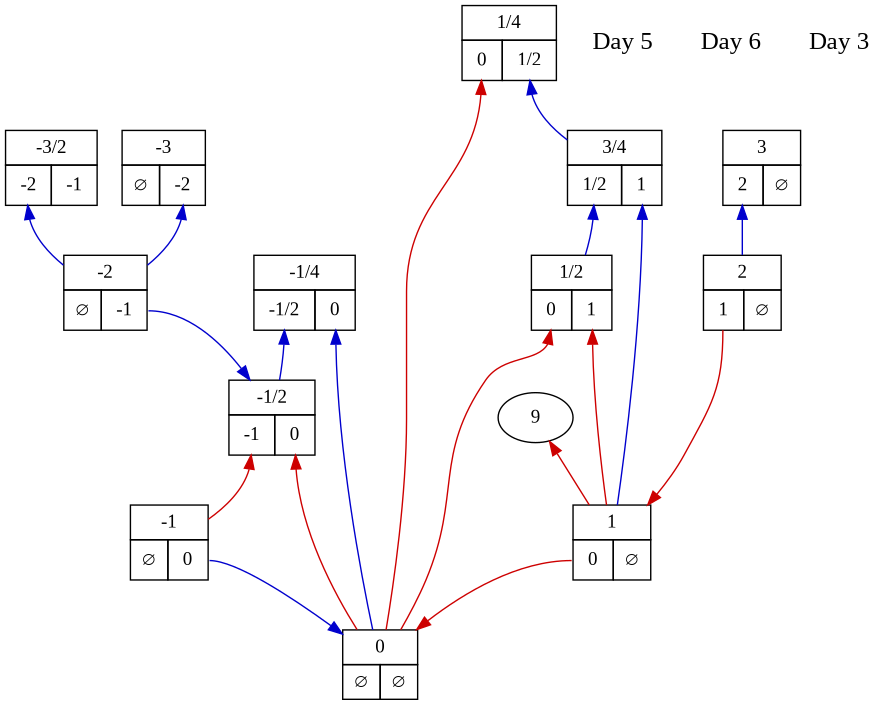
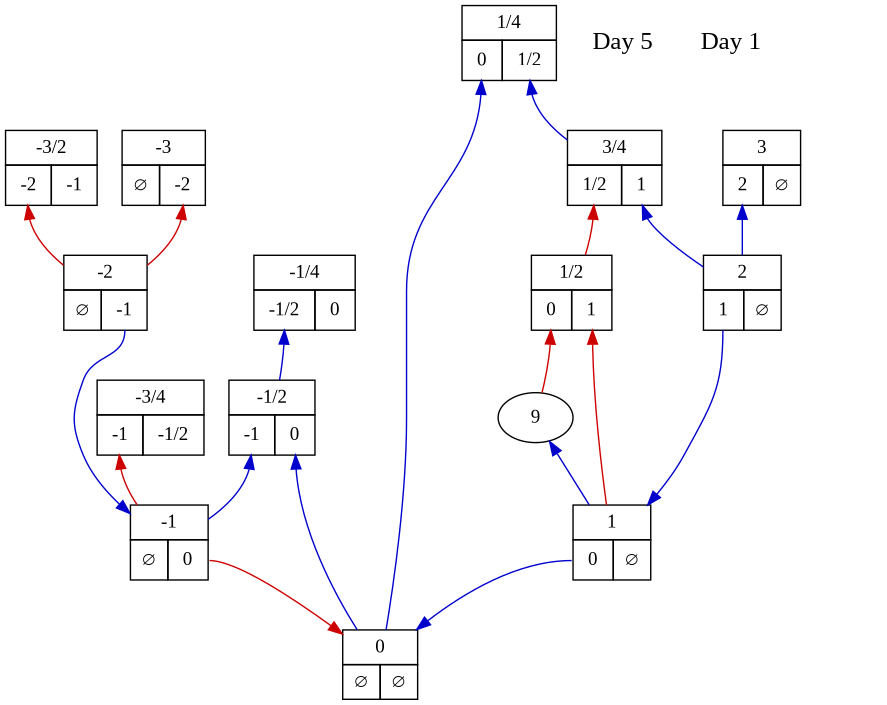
node "Day 6": label "Day 6" -> "Day 1"
node "Day 3": removed
edge "1/2" -> "3/4": color blue3 -> red3
edge "-2" -> "-3/2": color blue3 -> red3
edge "-2" -> "-3": color blue3 -> red3
edge "-2" -> "-1/2": now "-2" -> "-1"
edge "0" -> "1/4": color red3 -> blue3
edge "1" -> "3/4": now "2" -> "3/4"
node "-3/4": added
edge "2" -> "1": color red3 -> blue3
edge "0" -> "1/2": now "9" -> "1/2"
edge "1" -> "9": color red3 -> blue3
edge "0" -> "-1/4": removed
edge "-1" -> "-1/2": color red3 -> blue3
edge "0" -> "-1/2": color red3 -> blue3
edge "1" -> "0": color red3 -> blue3
edge "-1" -> "0": color blue3 -> red3
